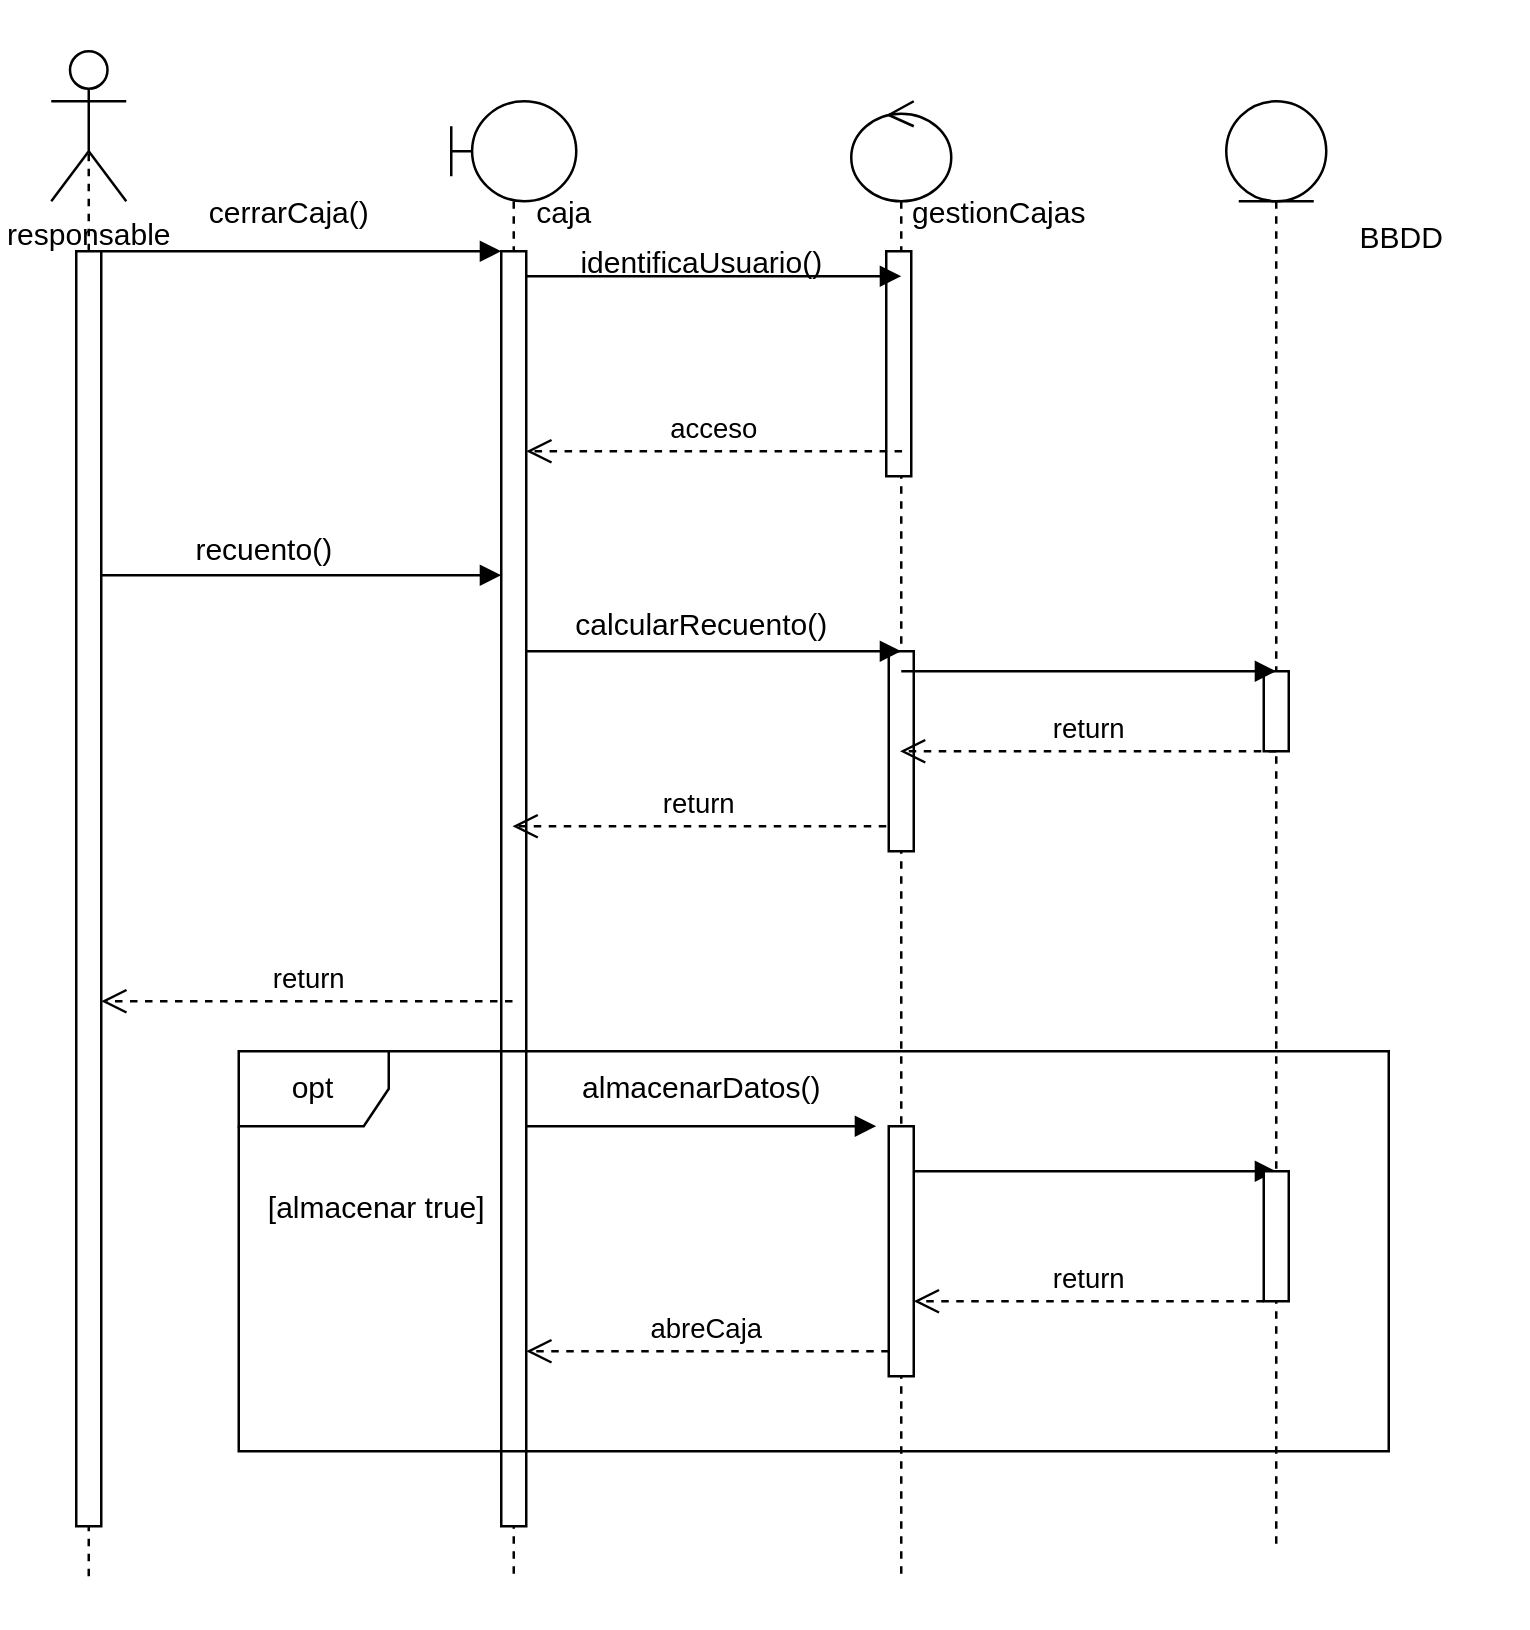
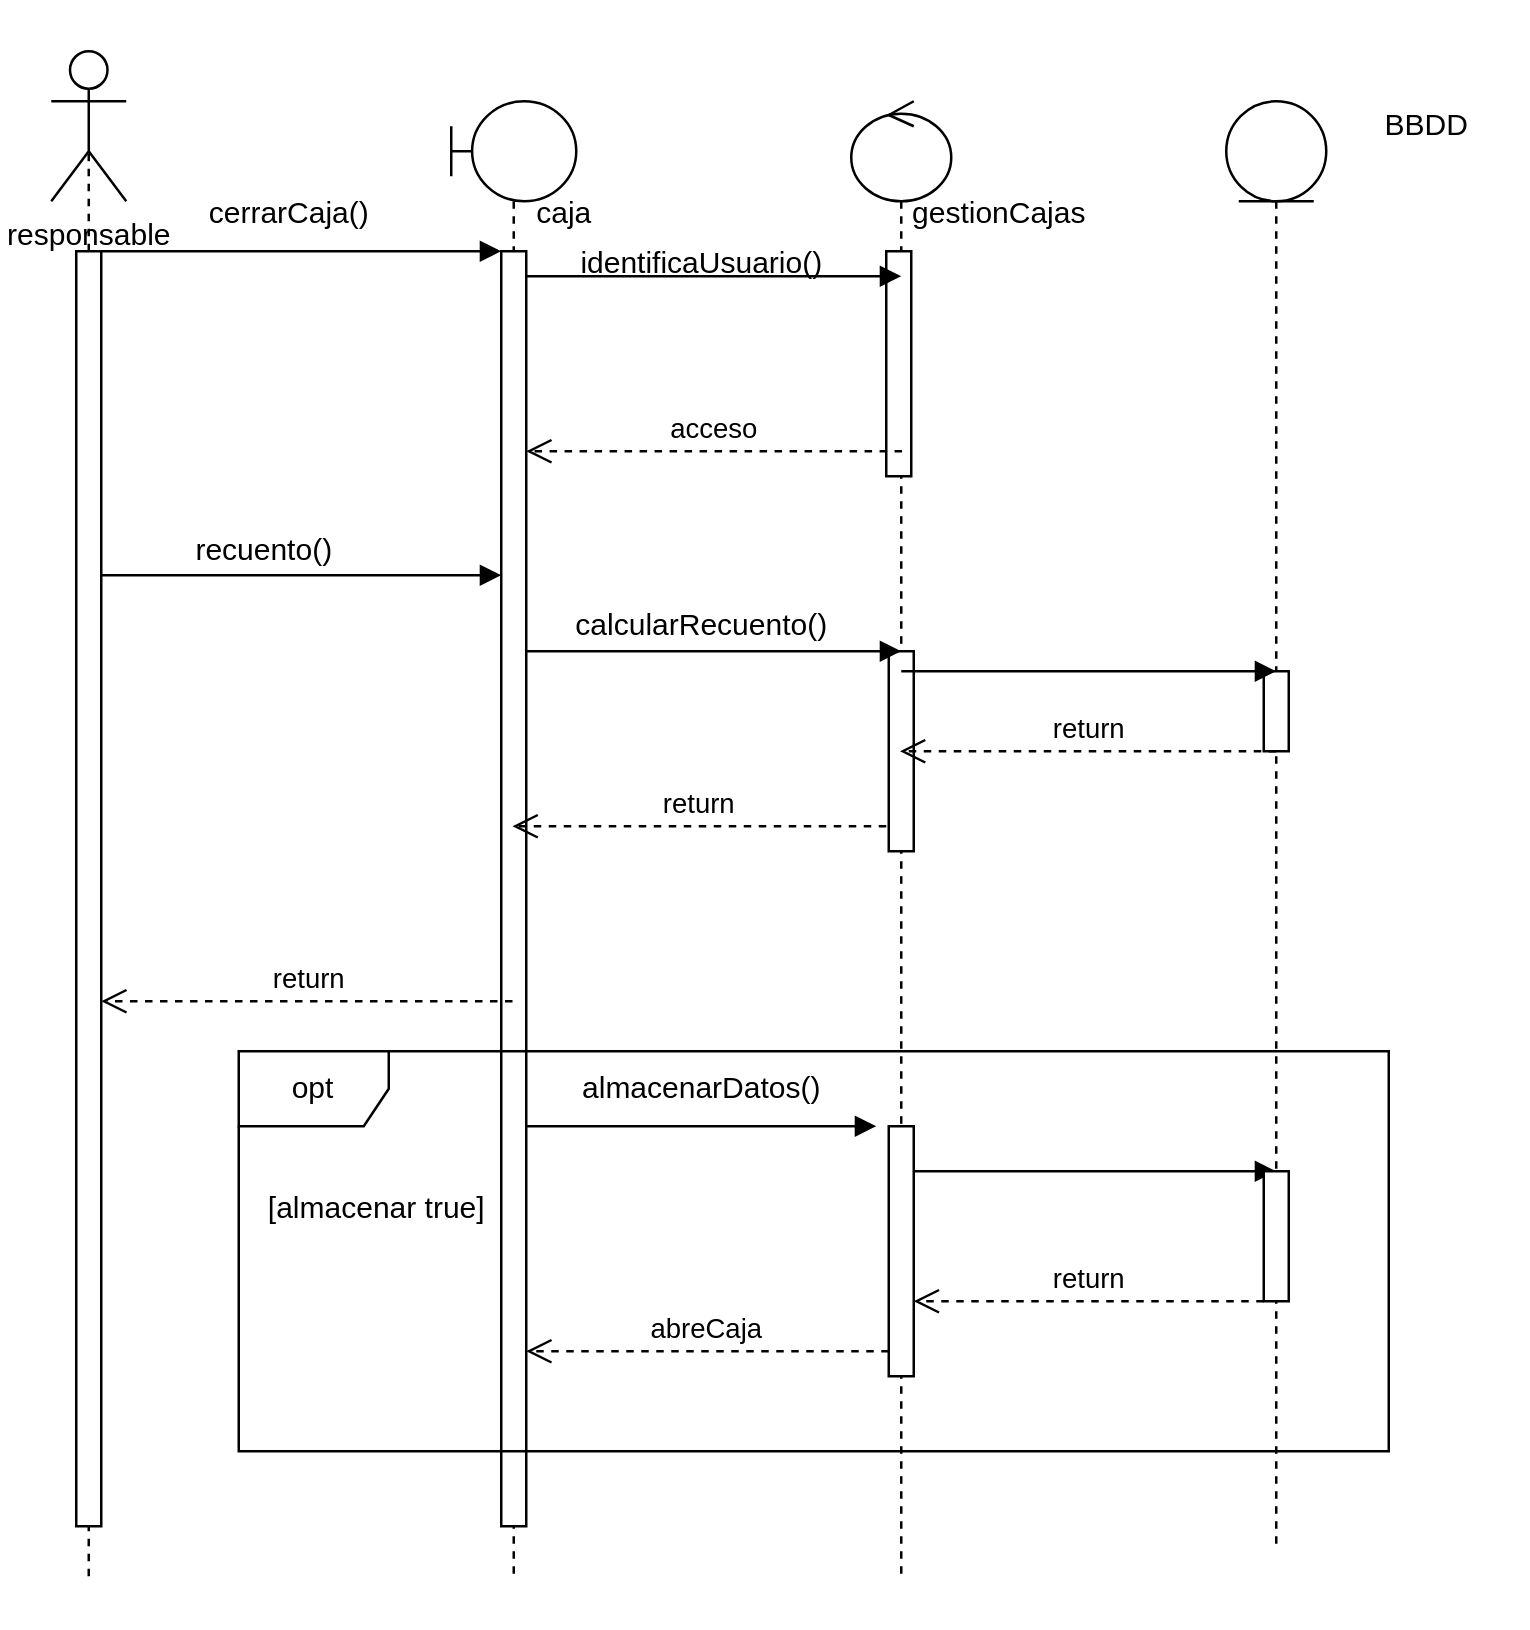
node "BBDD": moved (1401, 239) -> (1426, 126)
